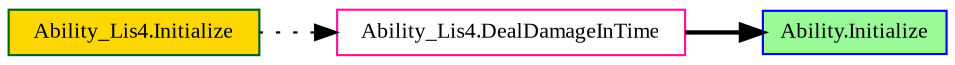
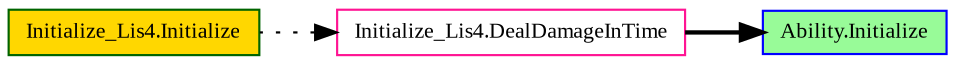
node "Ability_Lis4.Initialize": label "Ability_Lis4.Initialize" -> "Initialize_Lis4.Initialize"
node "Ability_Lis4.DealDamageInTime": label "Ability_Lis4.DealDamageInTime" -> "Initialize_Lis4.DealDamageInTime"
